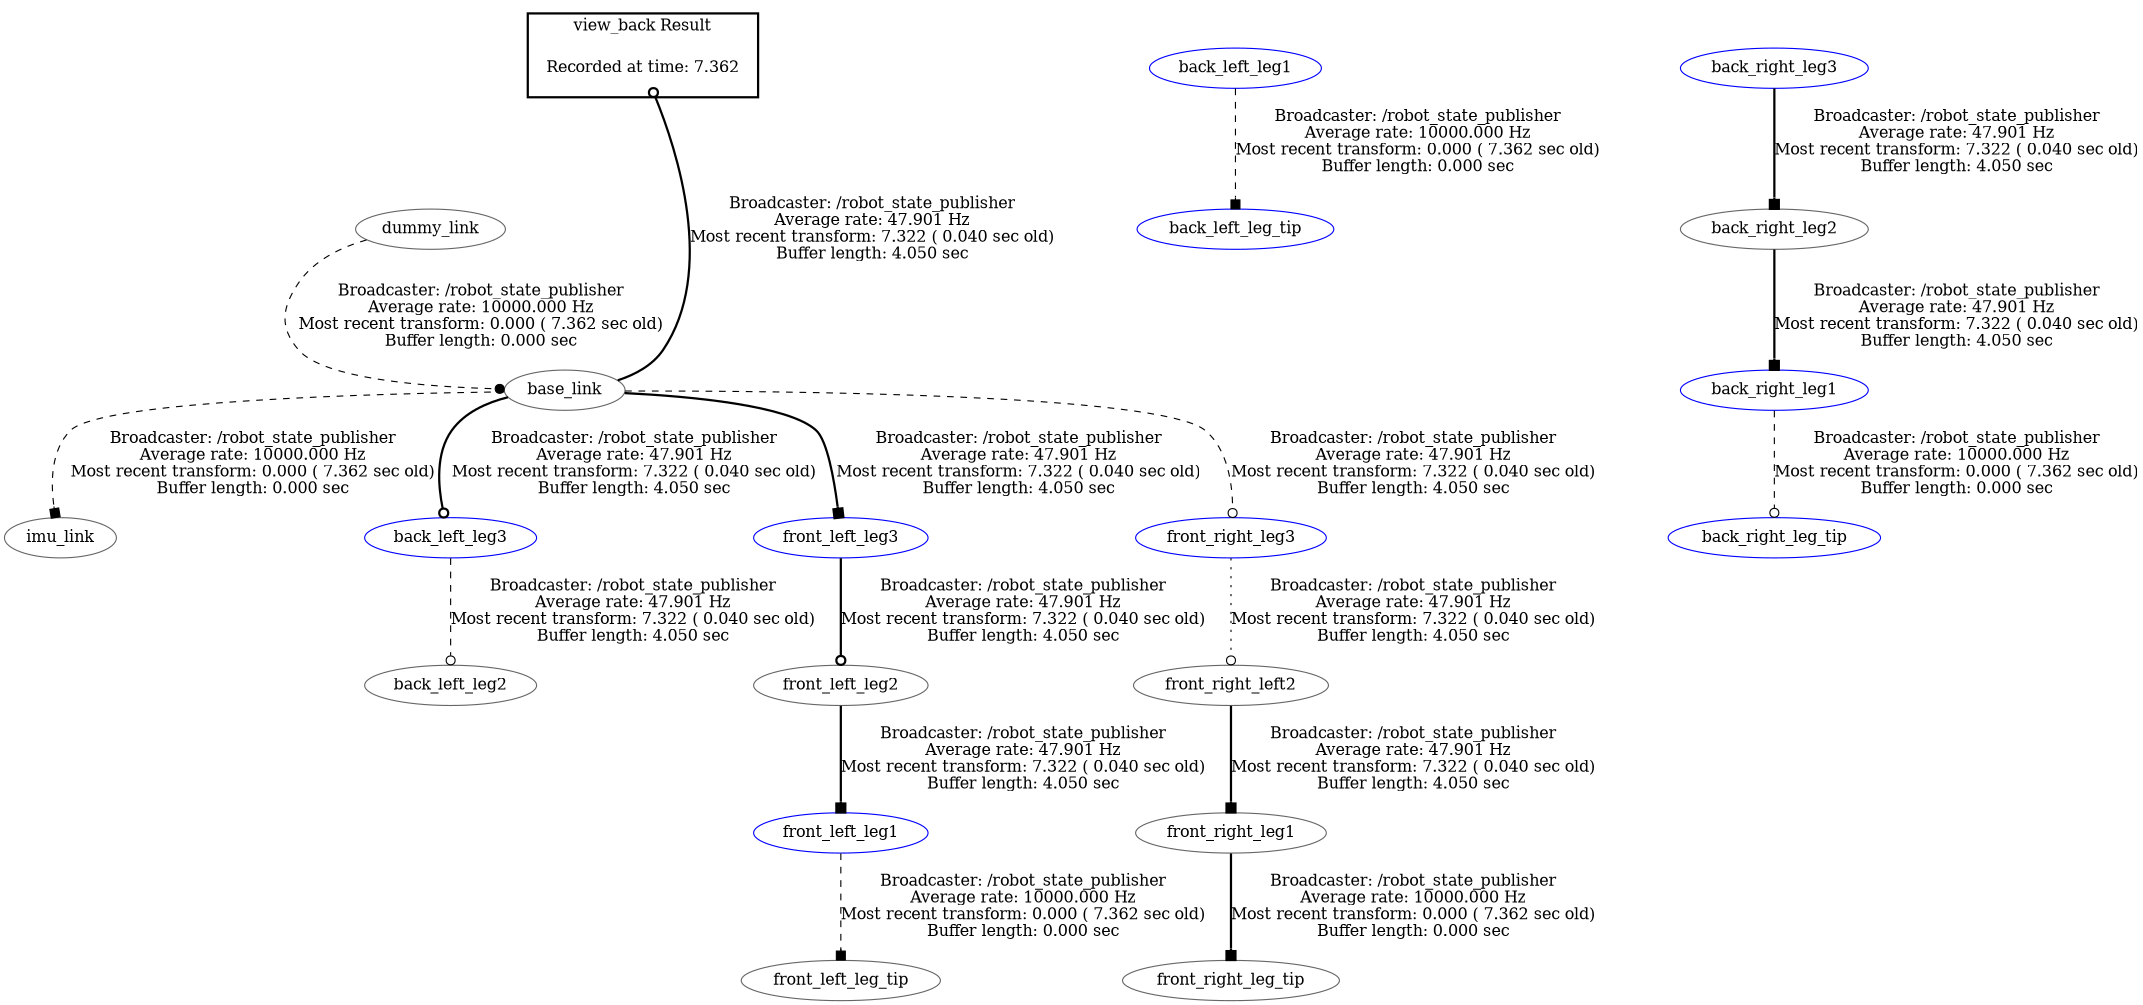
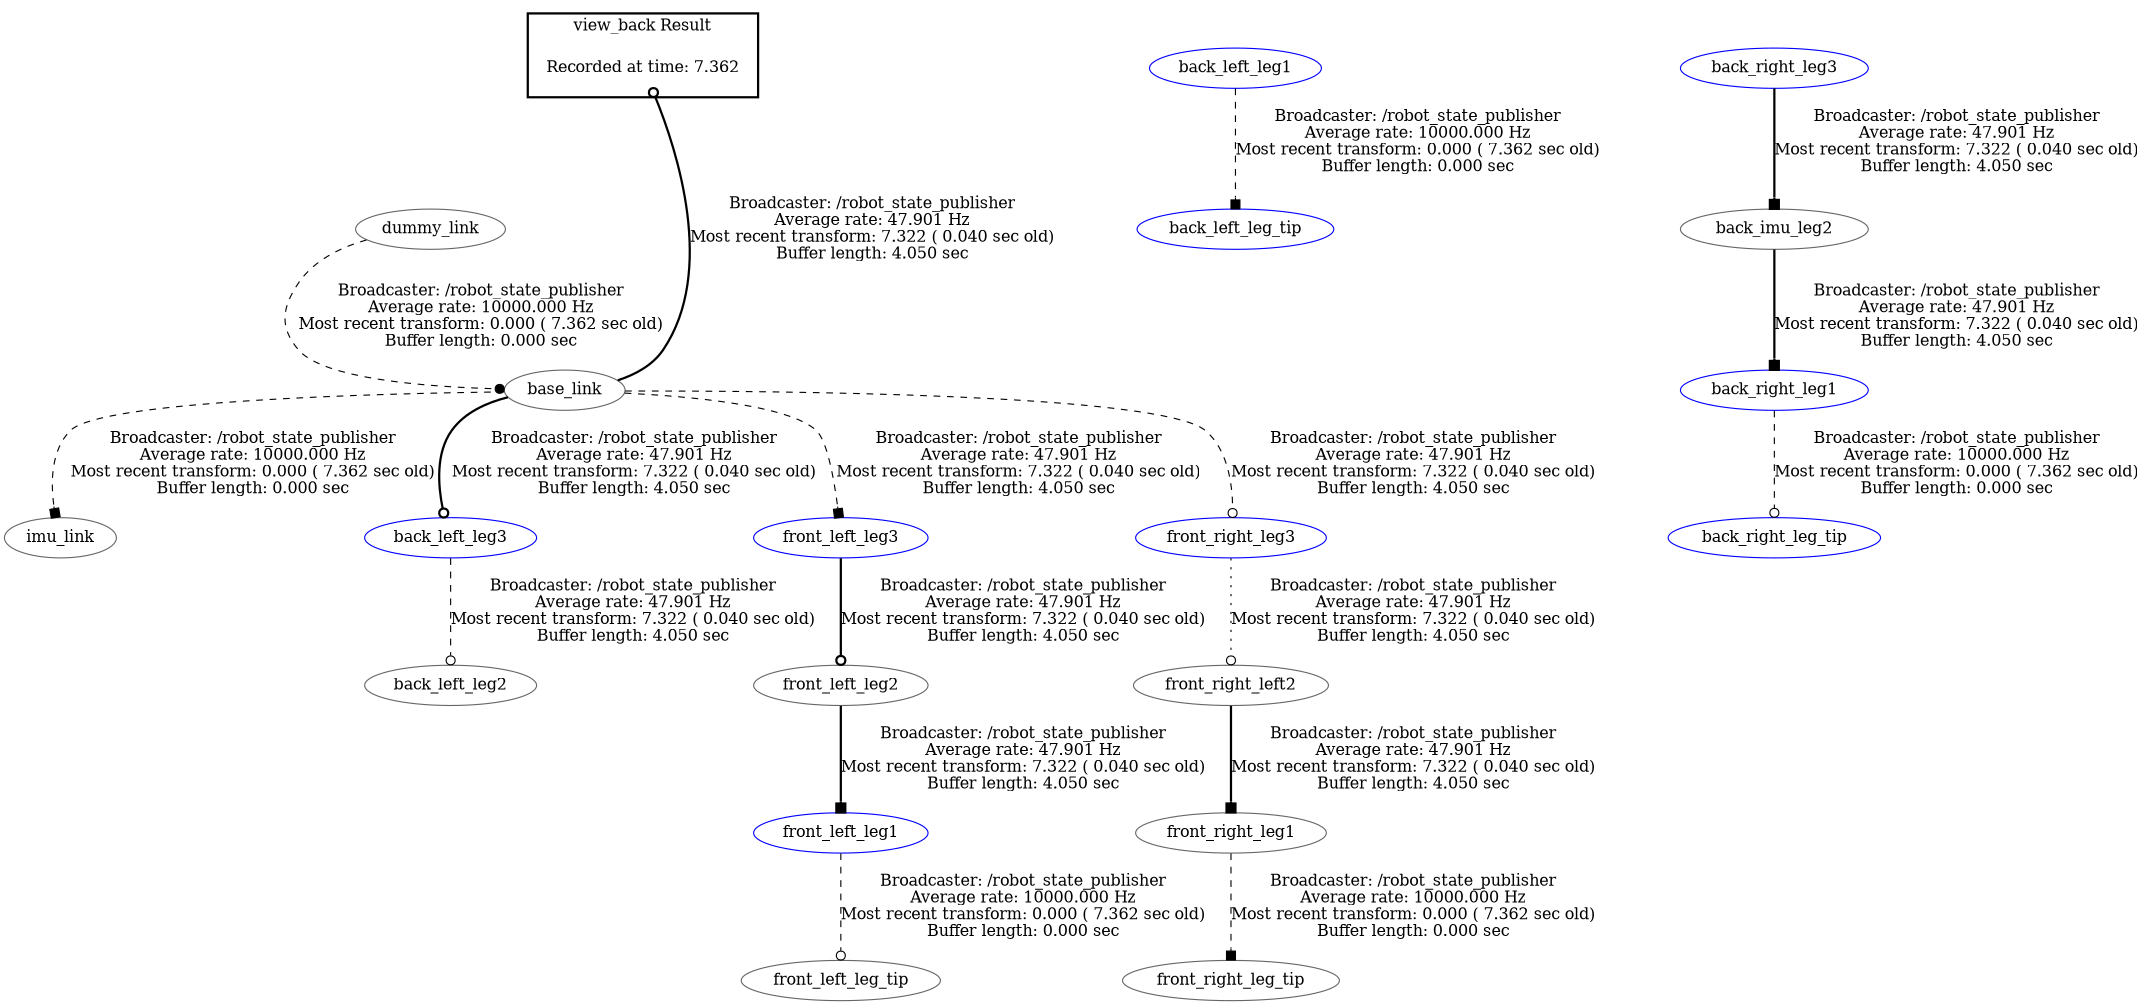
node "back_right_leg2": label "back_right_leg2" -> "back_imu_leg2"
edge "base_link" -> "front_left_leg3": style bold -> dashed
edge "front_right_leg1" -> "front_right_leg_tip": style bold -> dashed
edge "front_left_leg1" -> "front_left_leg_tip": arrowhead box -> odot
